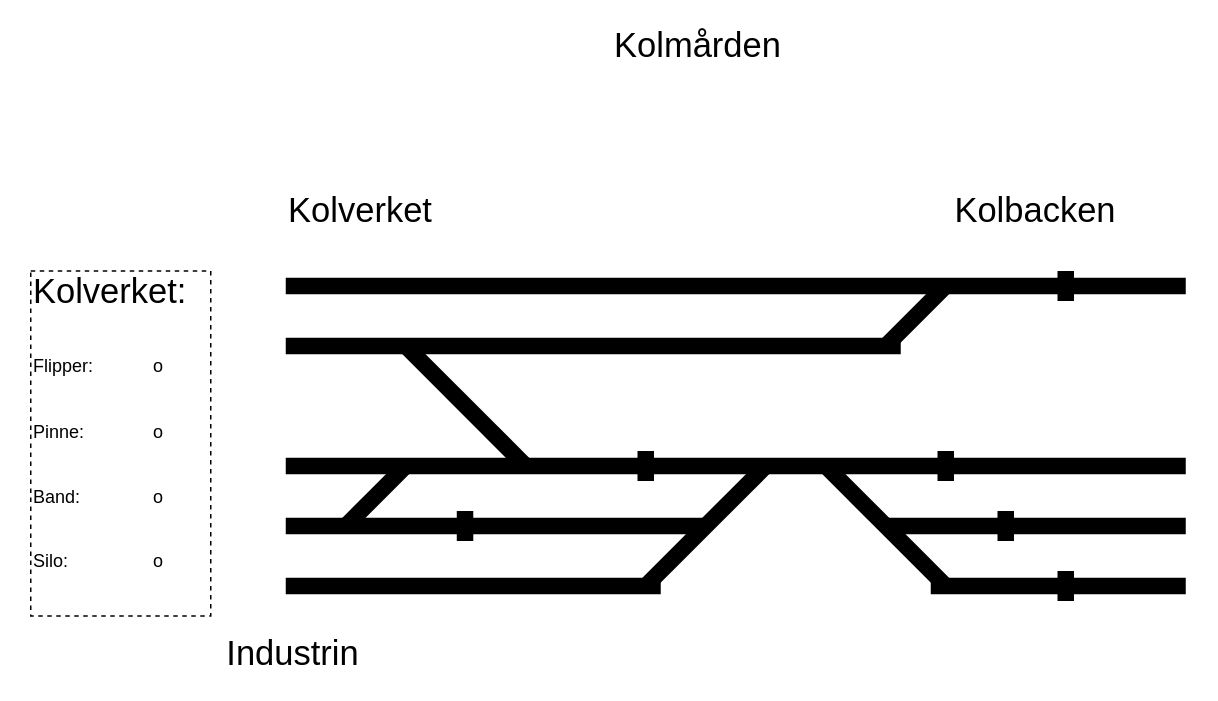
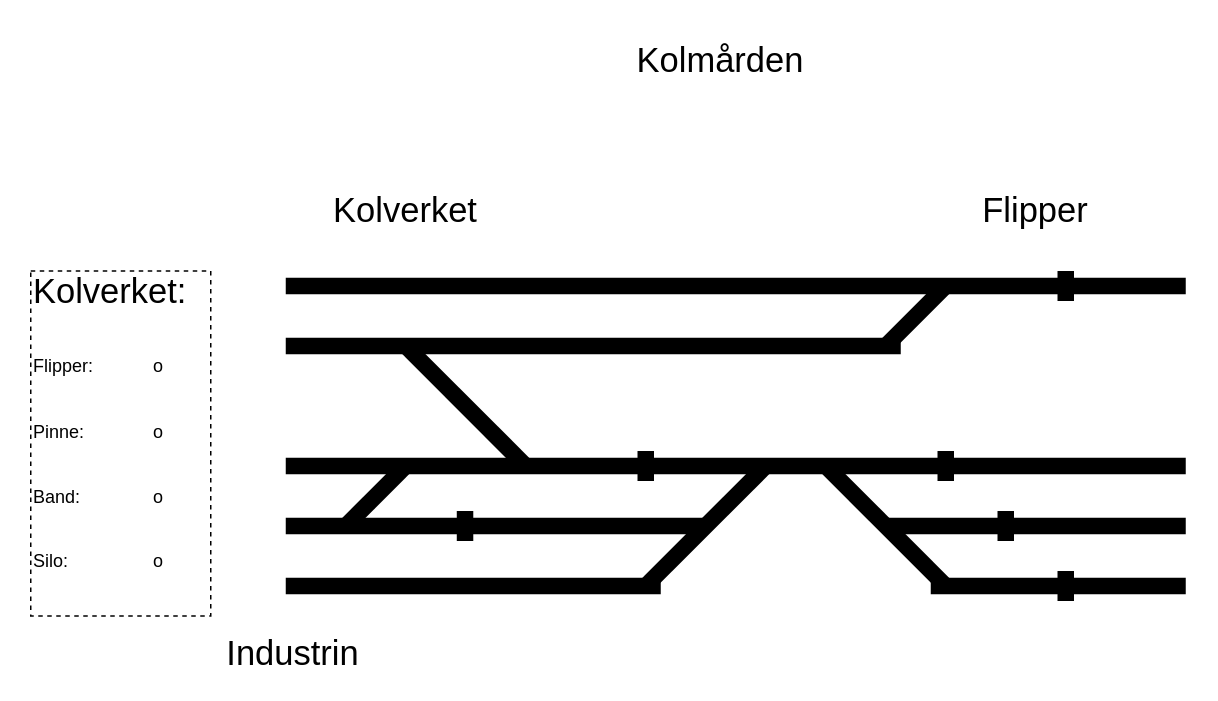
node "Kolmården": moved (698, 46) -> (721, 61)
node "Kolverket": moved (361, 211) -> (406, 211)
node "Kolbacken": label "Kolbacken" -> "Flipper"
